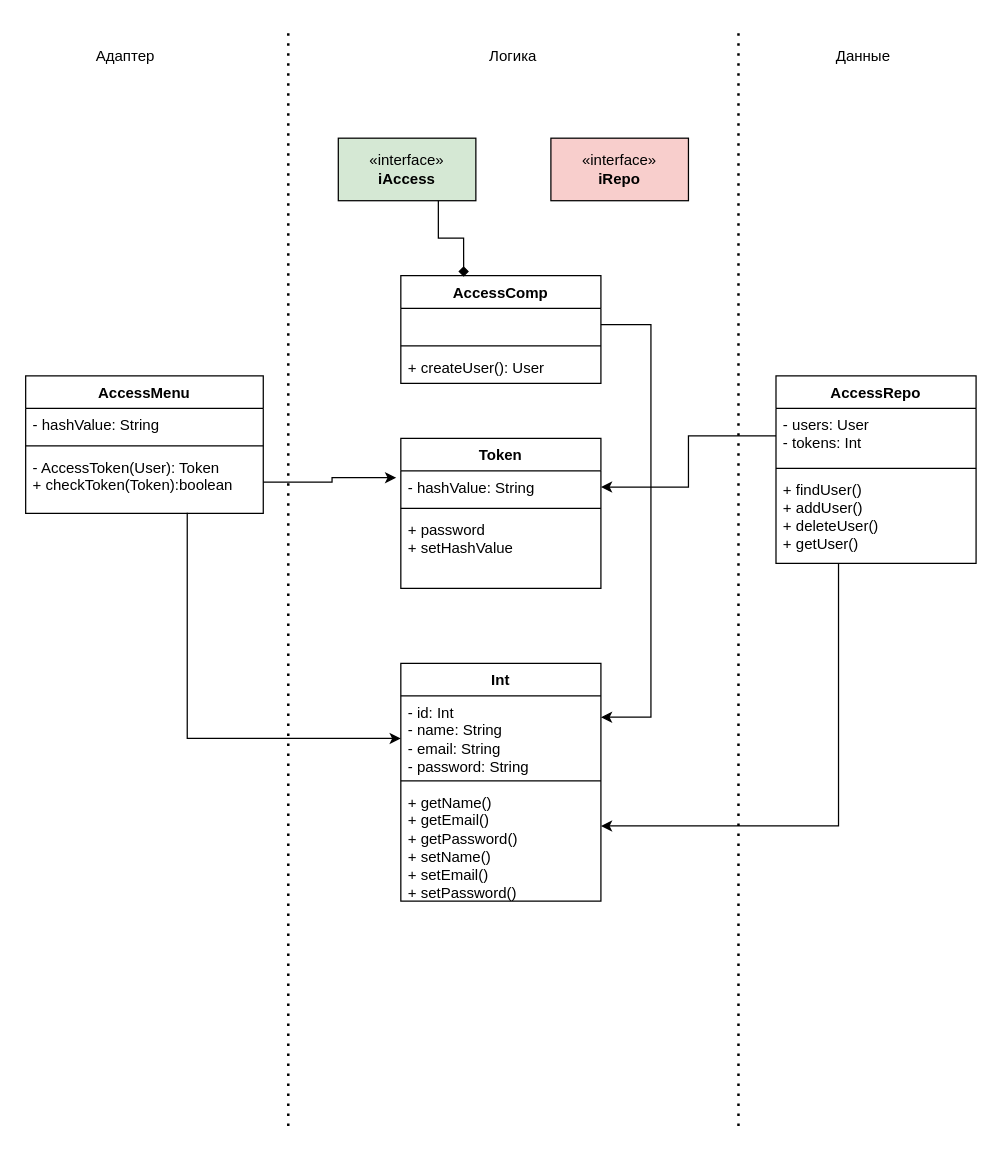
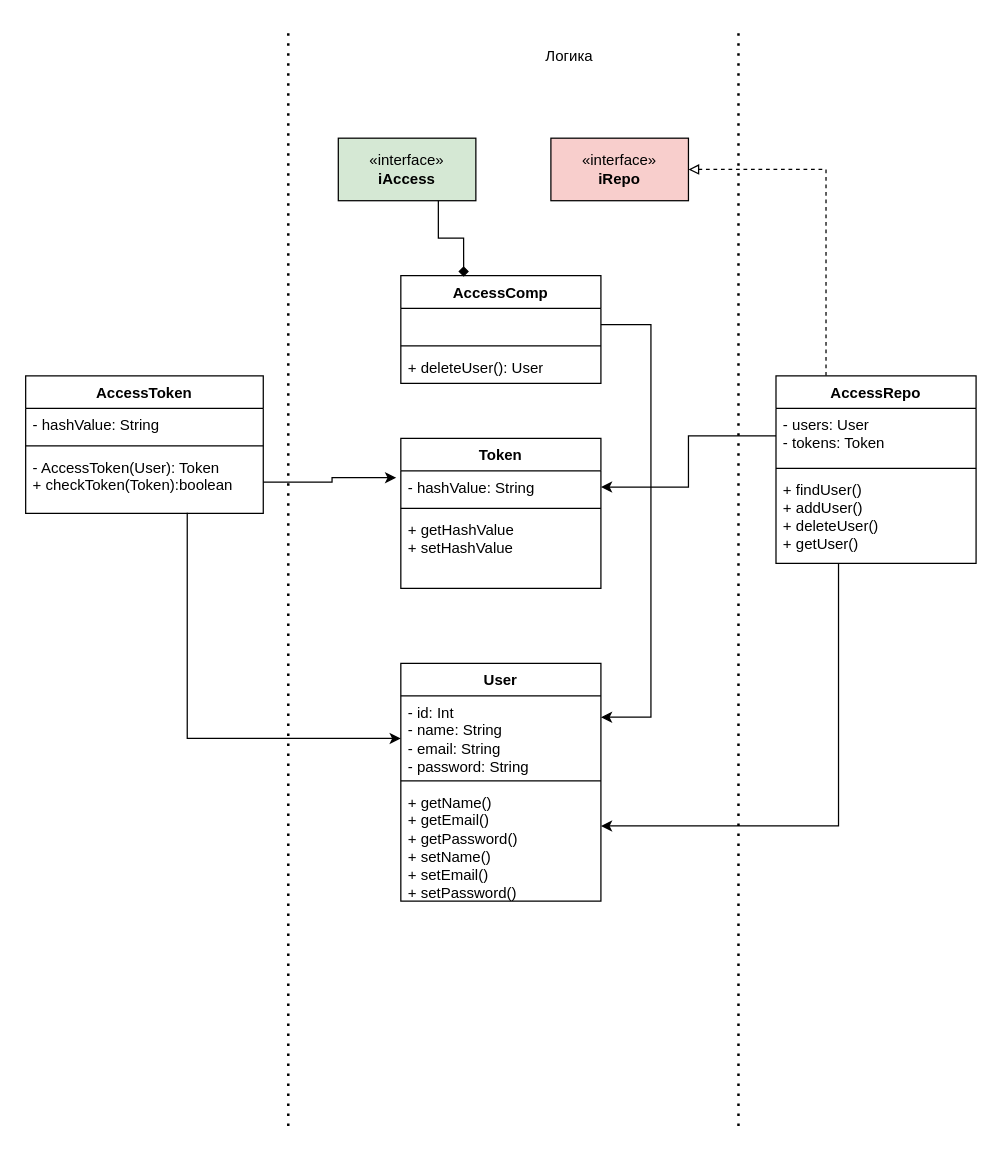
node "Адаптер": removed
node "Логика": moved (513, 57) -> (569, 57)
node "Данные": removed
edge "AccessRepo" -> "«interface» iRepo": added
node "+ createUser(): User": label "+ createUser(): User" -> "+ deleteUser(): User"
node "AccessMenu": label "AccessMenu" -> "AccessToken"
node "- users: User - tokens: Int": label "- users: User - tokens: Int" -> "- users: User - tokens: Token"
node "+ password + setHashValue": label "+ password + setHashValue" -> "+ getHashValue + setHashValue"
node "Int": label "Int" -> "User"
